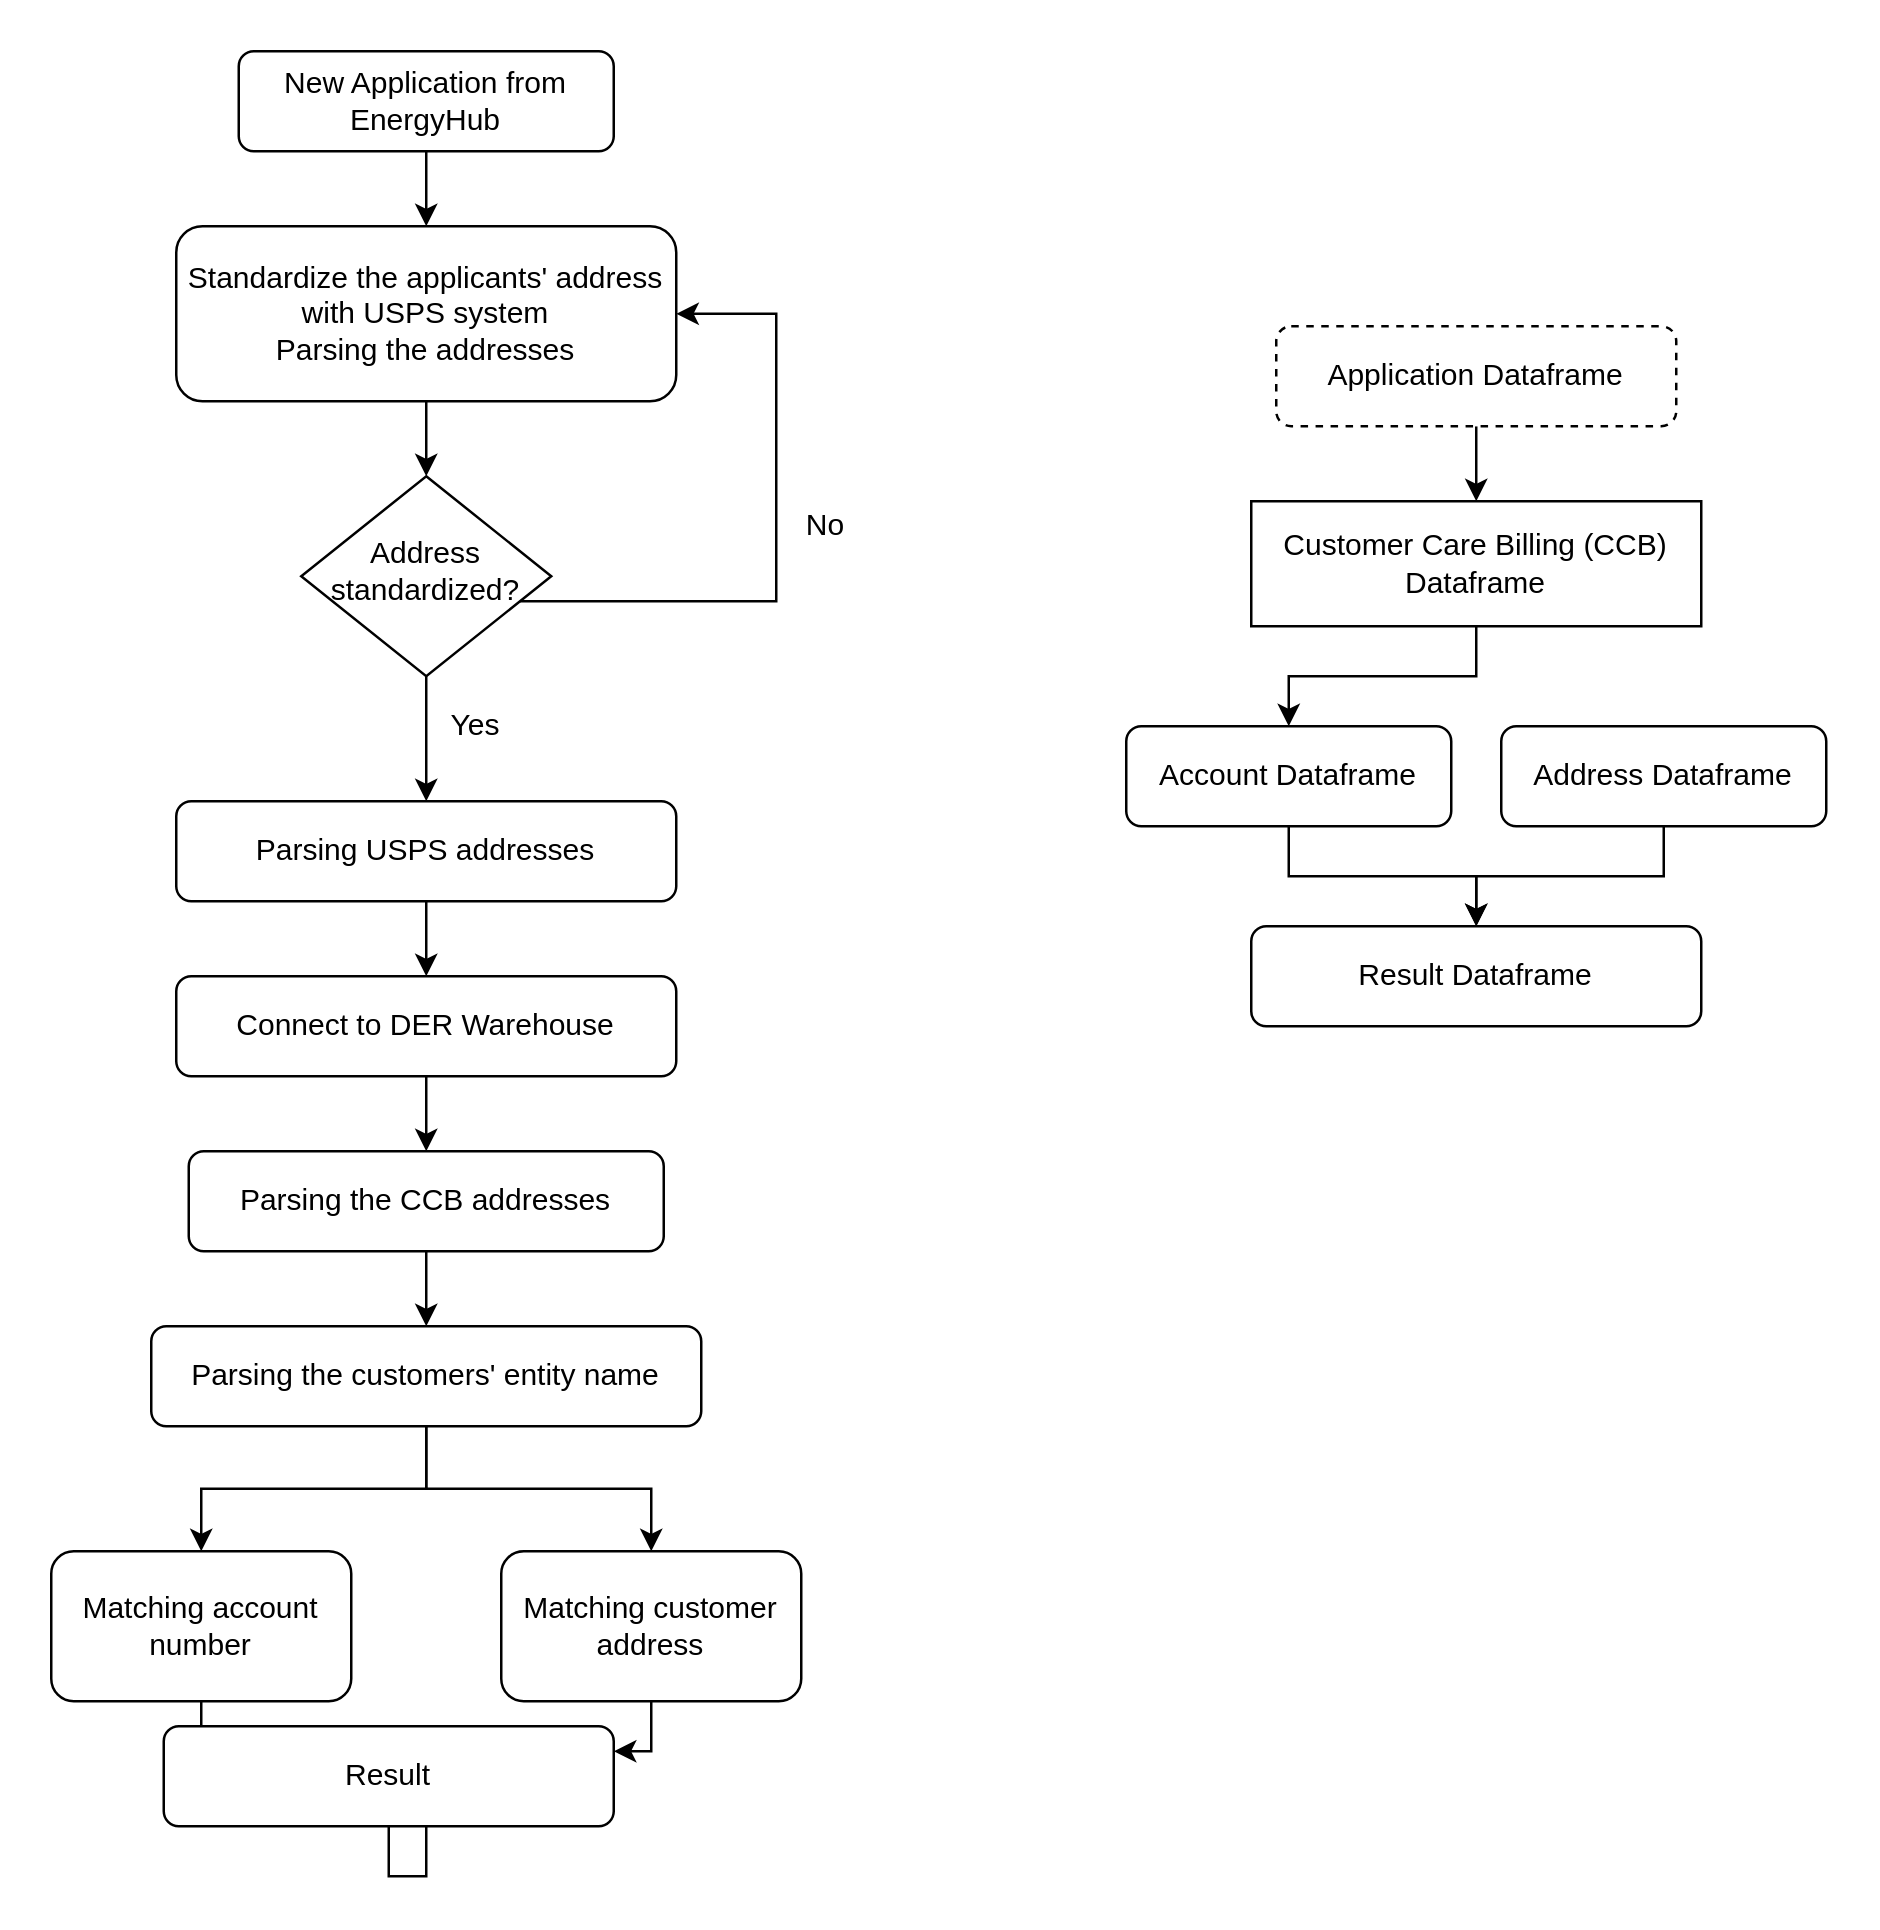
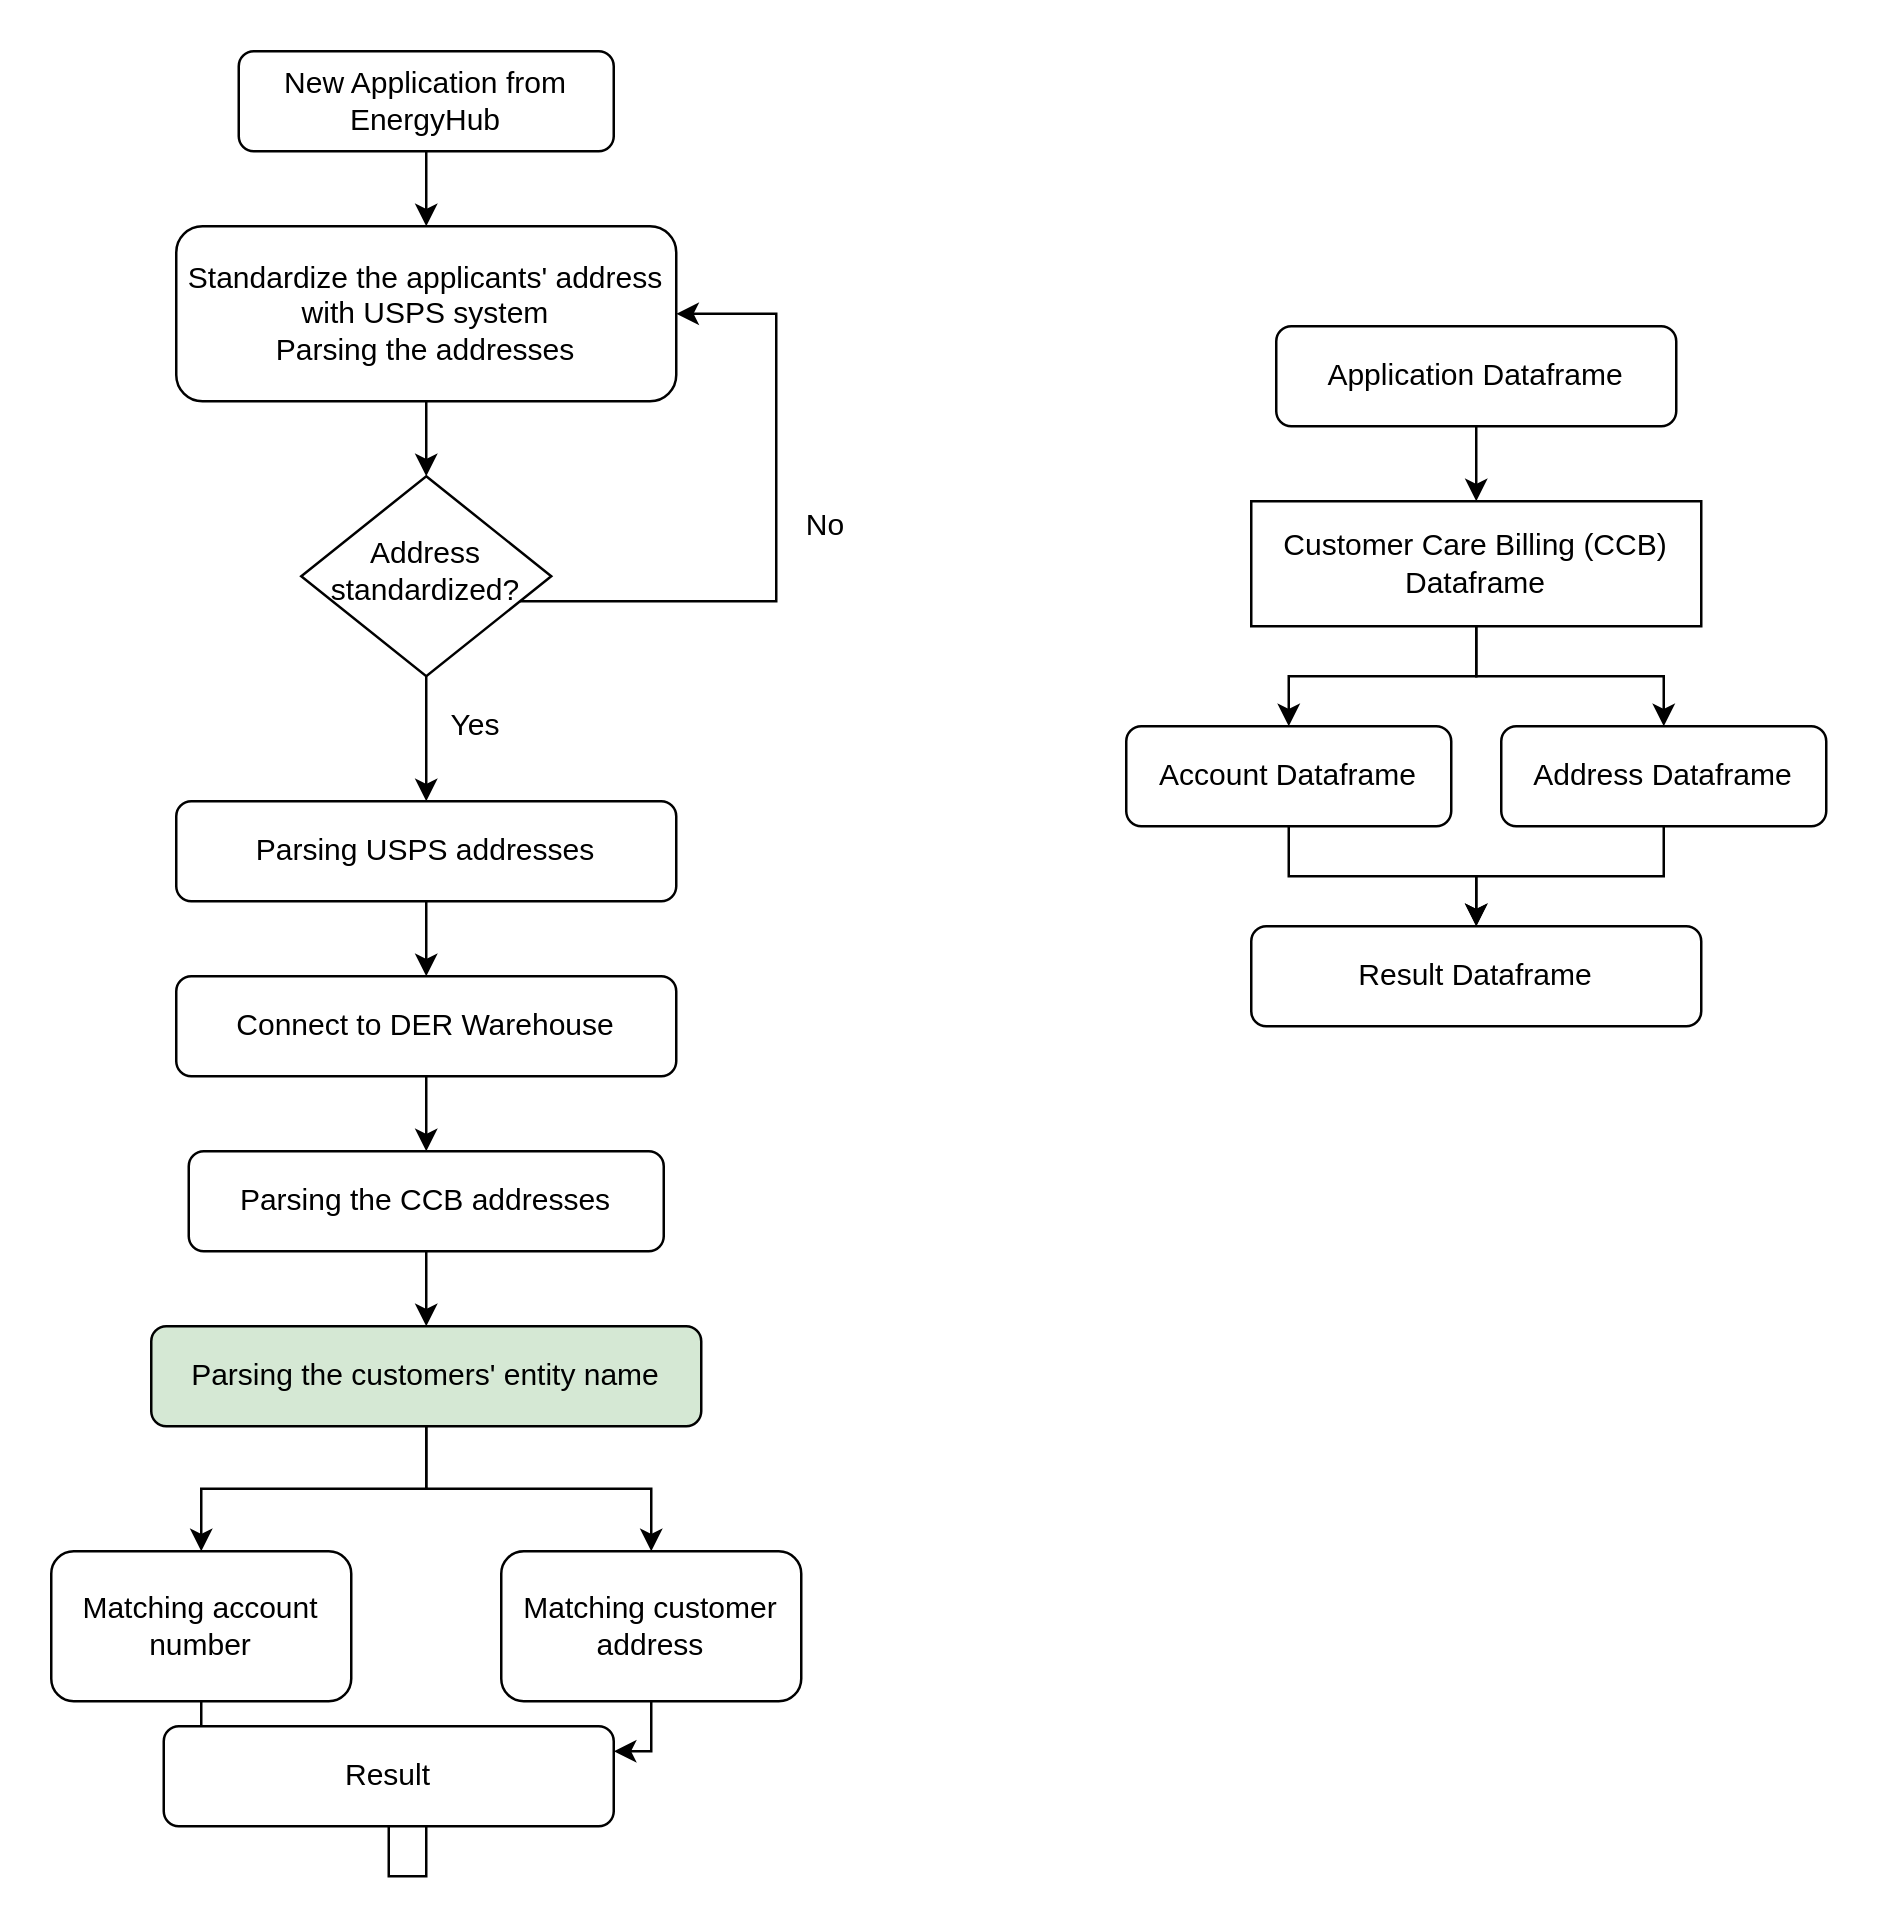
node "Application Dataframe": style dashed -> solid
edge "Customer Care Billing (CCB) Dataframe" -> "Address Dataframe": added
node "Parsing the customers' entity name": fillcolor #ffffff -> #d5e8d4
